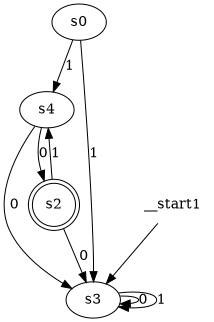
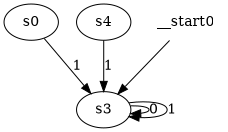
edge "s0" -> "s4": removed, label "1"
edge "s4" -> "s3": label "0" -> "1"
node "s2": removed
node "__start1": label "__start1" -> "__start0"
